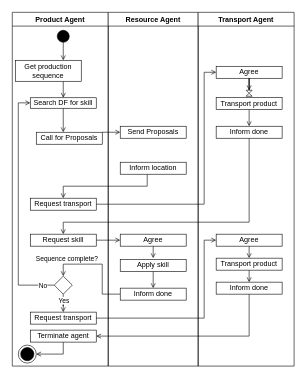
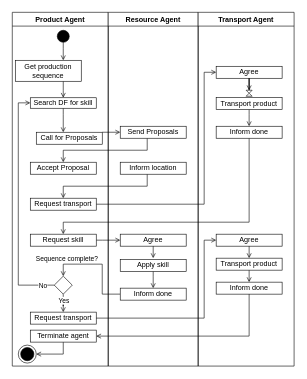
edge "Send Proposals" -> "Accept Proposal": added
node "Accept Proposal": added
